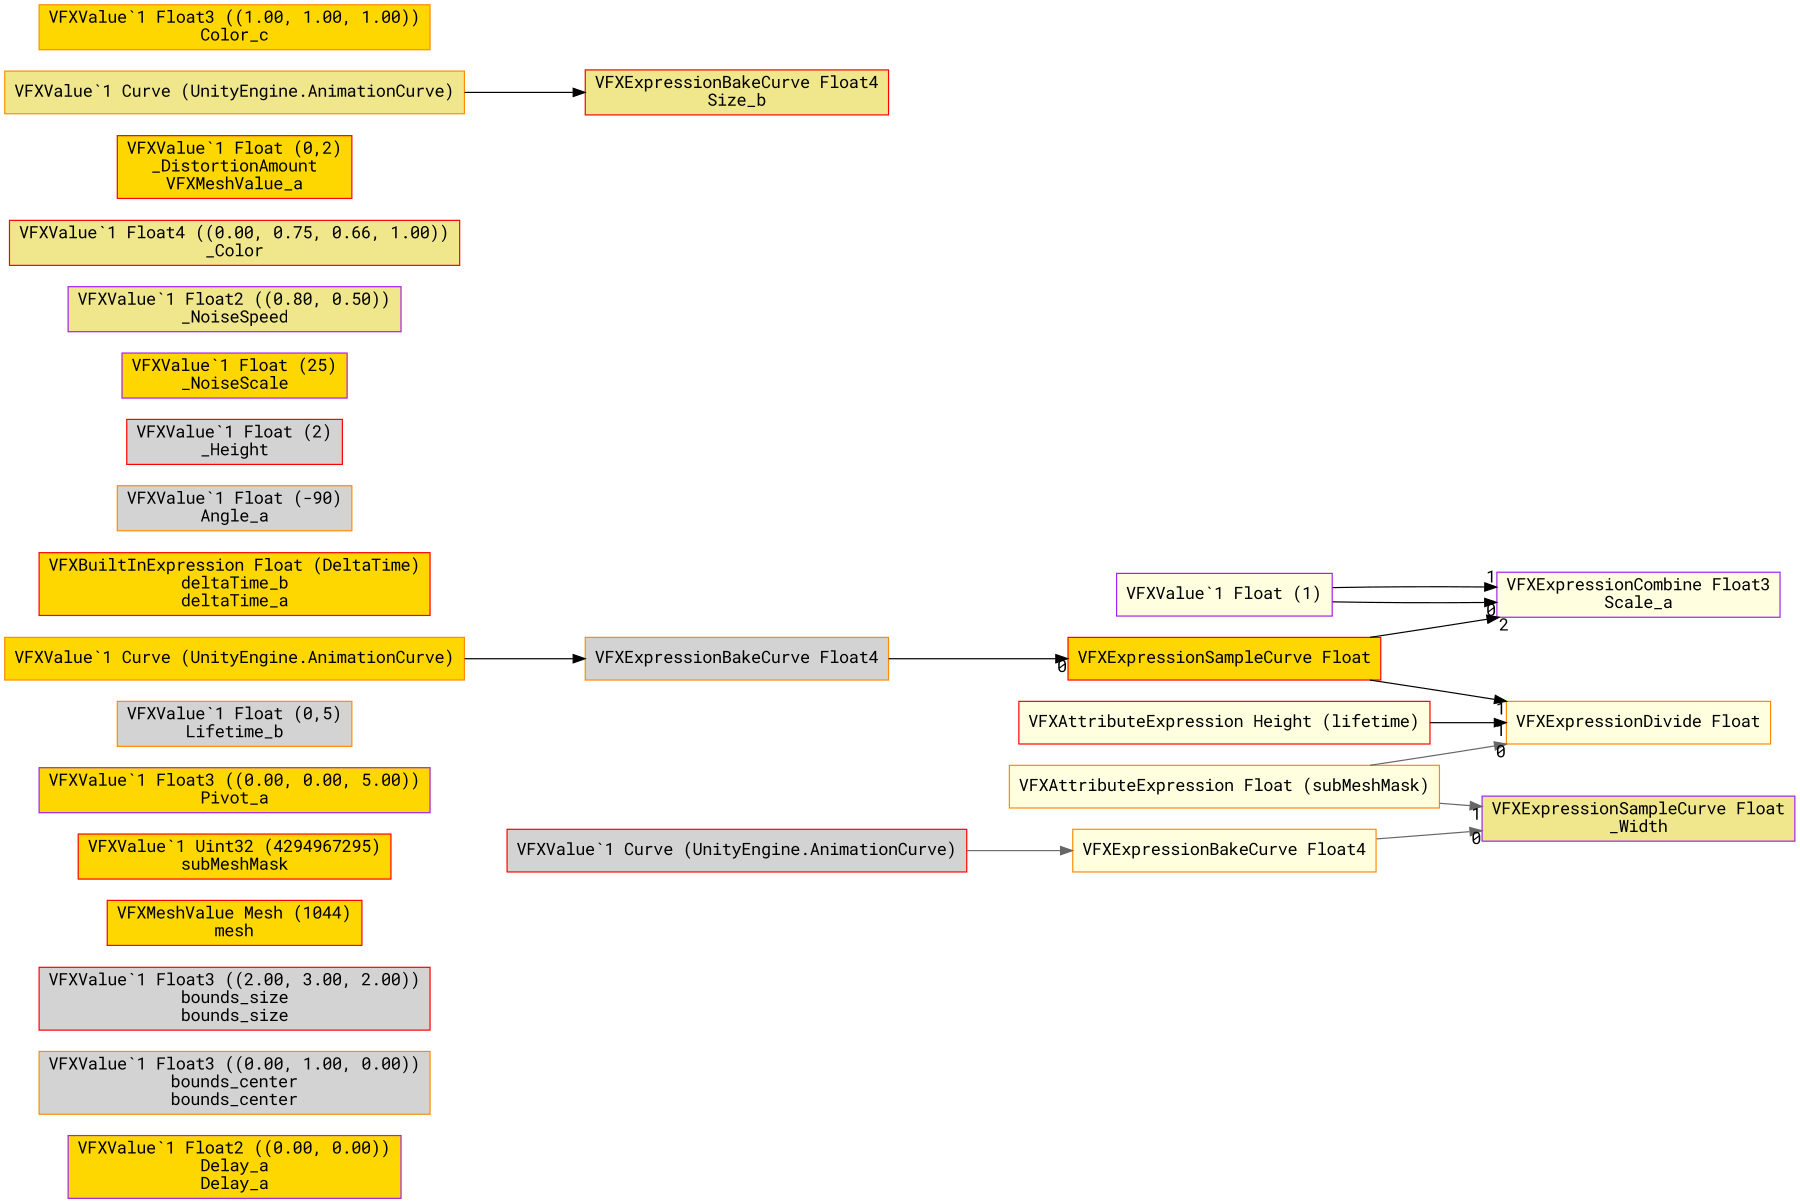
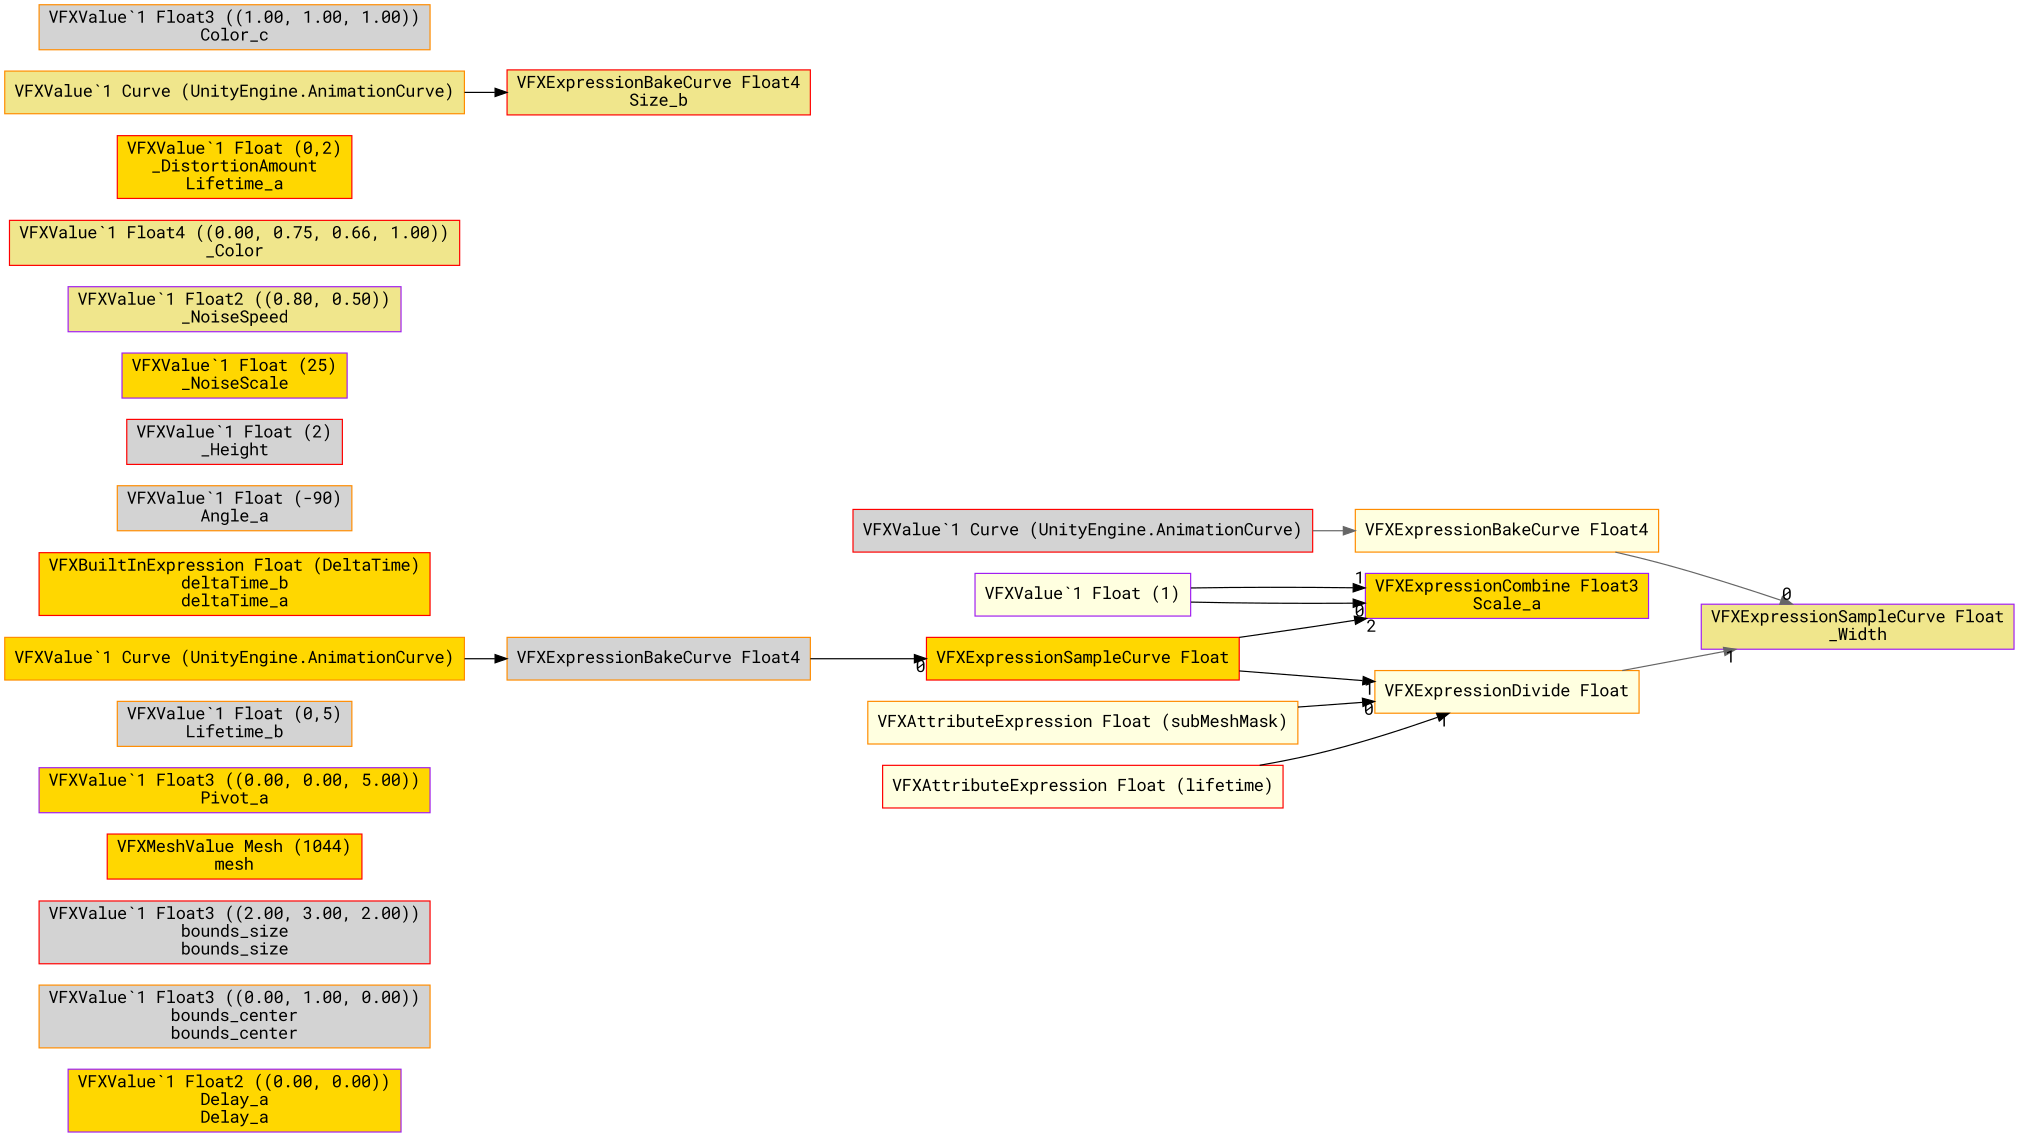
node "VFXValue`1 Float3 ((1.00, 1.00, 1.00)) Color_c": fillcolor gold -> lightgrey
node "VFXValue`1 Float (0,2) _DistortionAmount VFXMeshValue_a": label "VFXValue`1 Float (0,2) _DistortionAmount VFXMeshValue_a" -> "VFXValue`1 Float (0,2) _DistortionAmount Lifetime_a"
node "VFXExpressionCombine Float3 Scale_a": fillcolor lightyellow -> gold
node "VFXAttributeExpression Height (lifetime)": label "VFXAttributeExpression Height (lifetime)" -> "VFXAttributeExpression Float (lifetime)"
edge "VFXAttributeExpression Float (subMeshMask)" -> "VFXExpressionDivide Float": color gray40 -> black
edge "VFXAttributeExpression Float (subMeshMask)" -> "VFXExpressionSampleCurve Float _Width": now "VFXExpressionDivide Float" -> "VFXExpressionSampleCurve Float _Width"
node "VFXValue`1 Uint32 (4294967295) subMeshMask": removed
